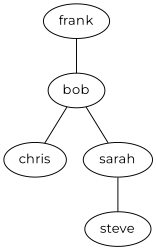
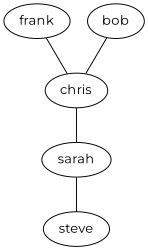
edge "frank" -- "bob": now "frank" -- "chris"
edge "bob" -- "sarah": now "chris" -- "sarah"
